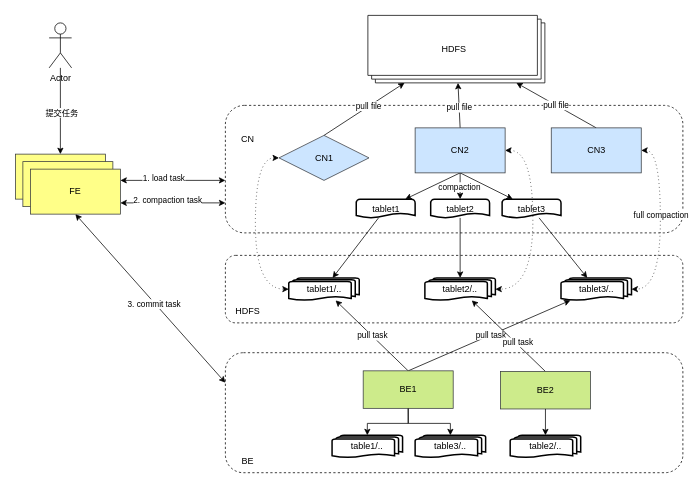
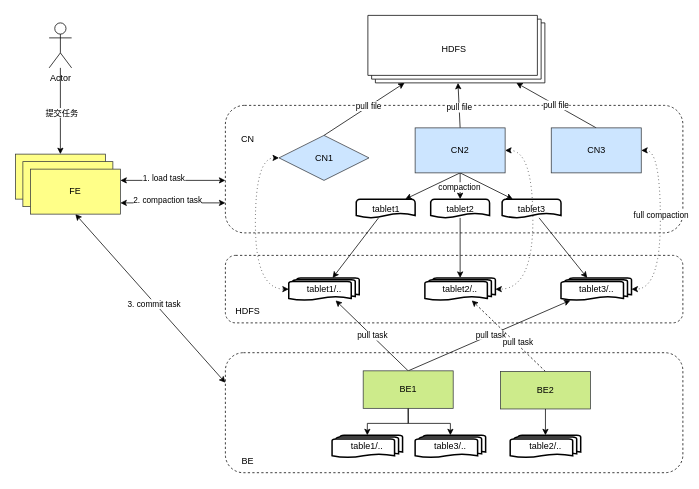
edge "BE2" -> "tablet2/..": style solid -> dashed
